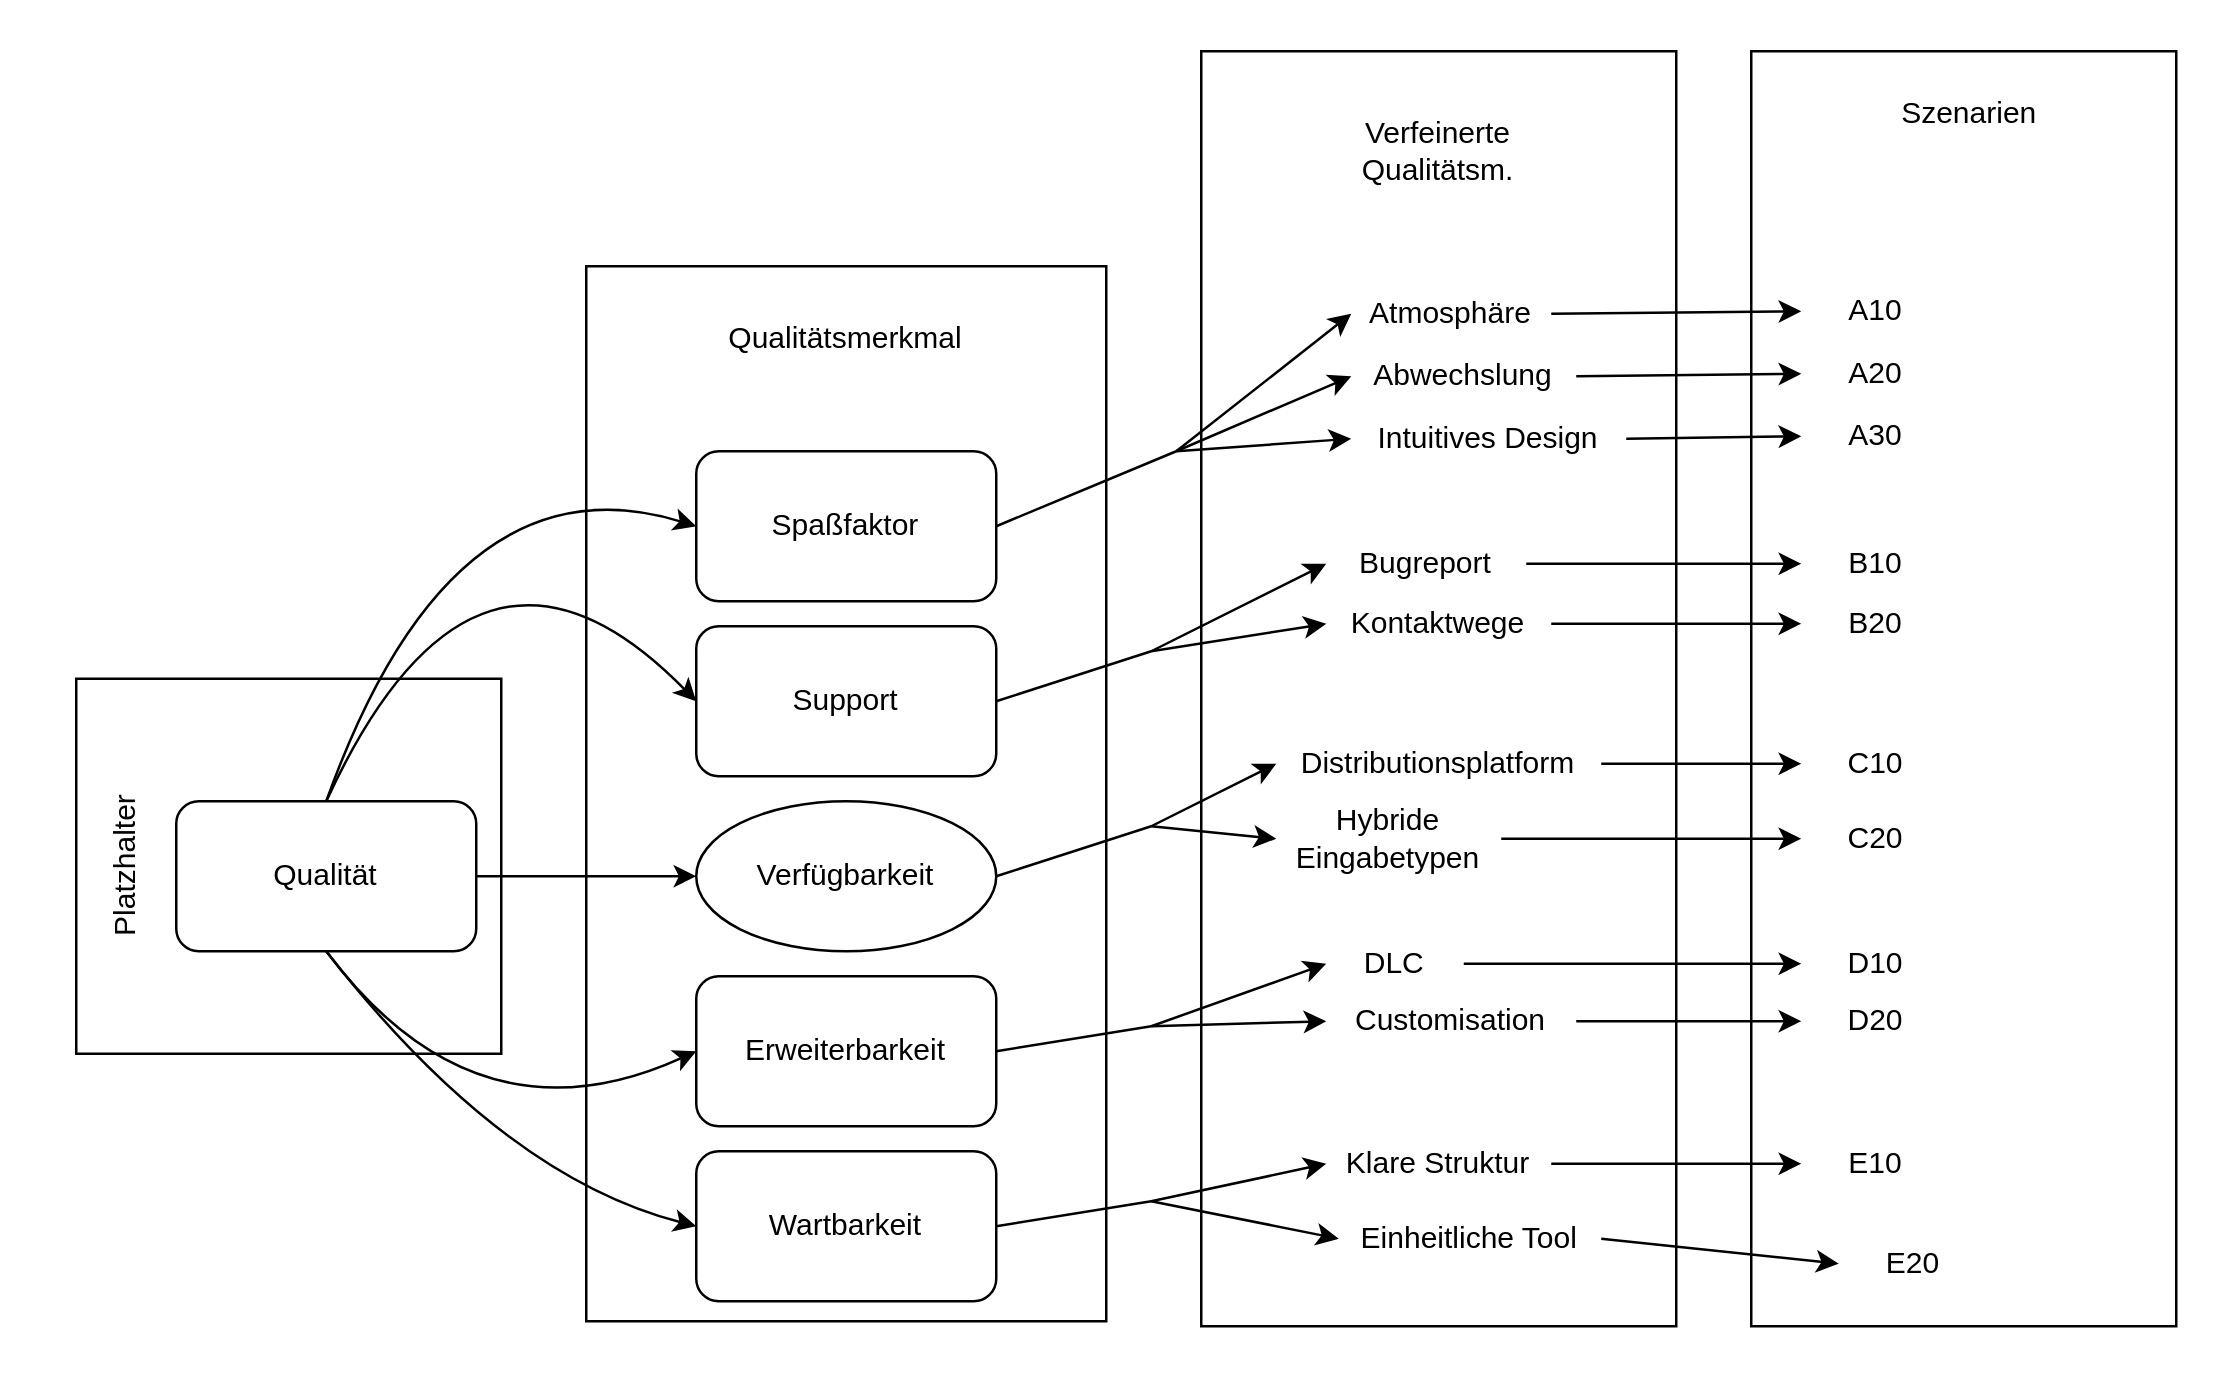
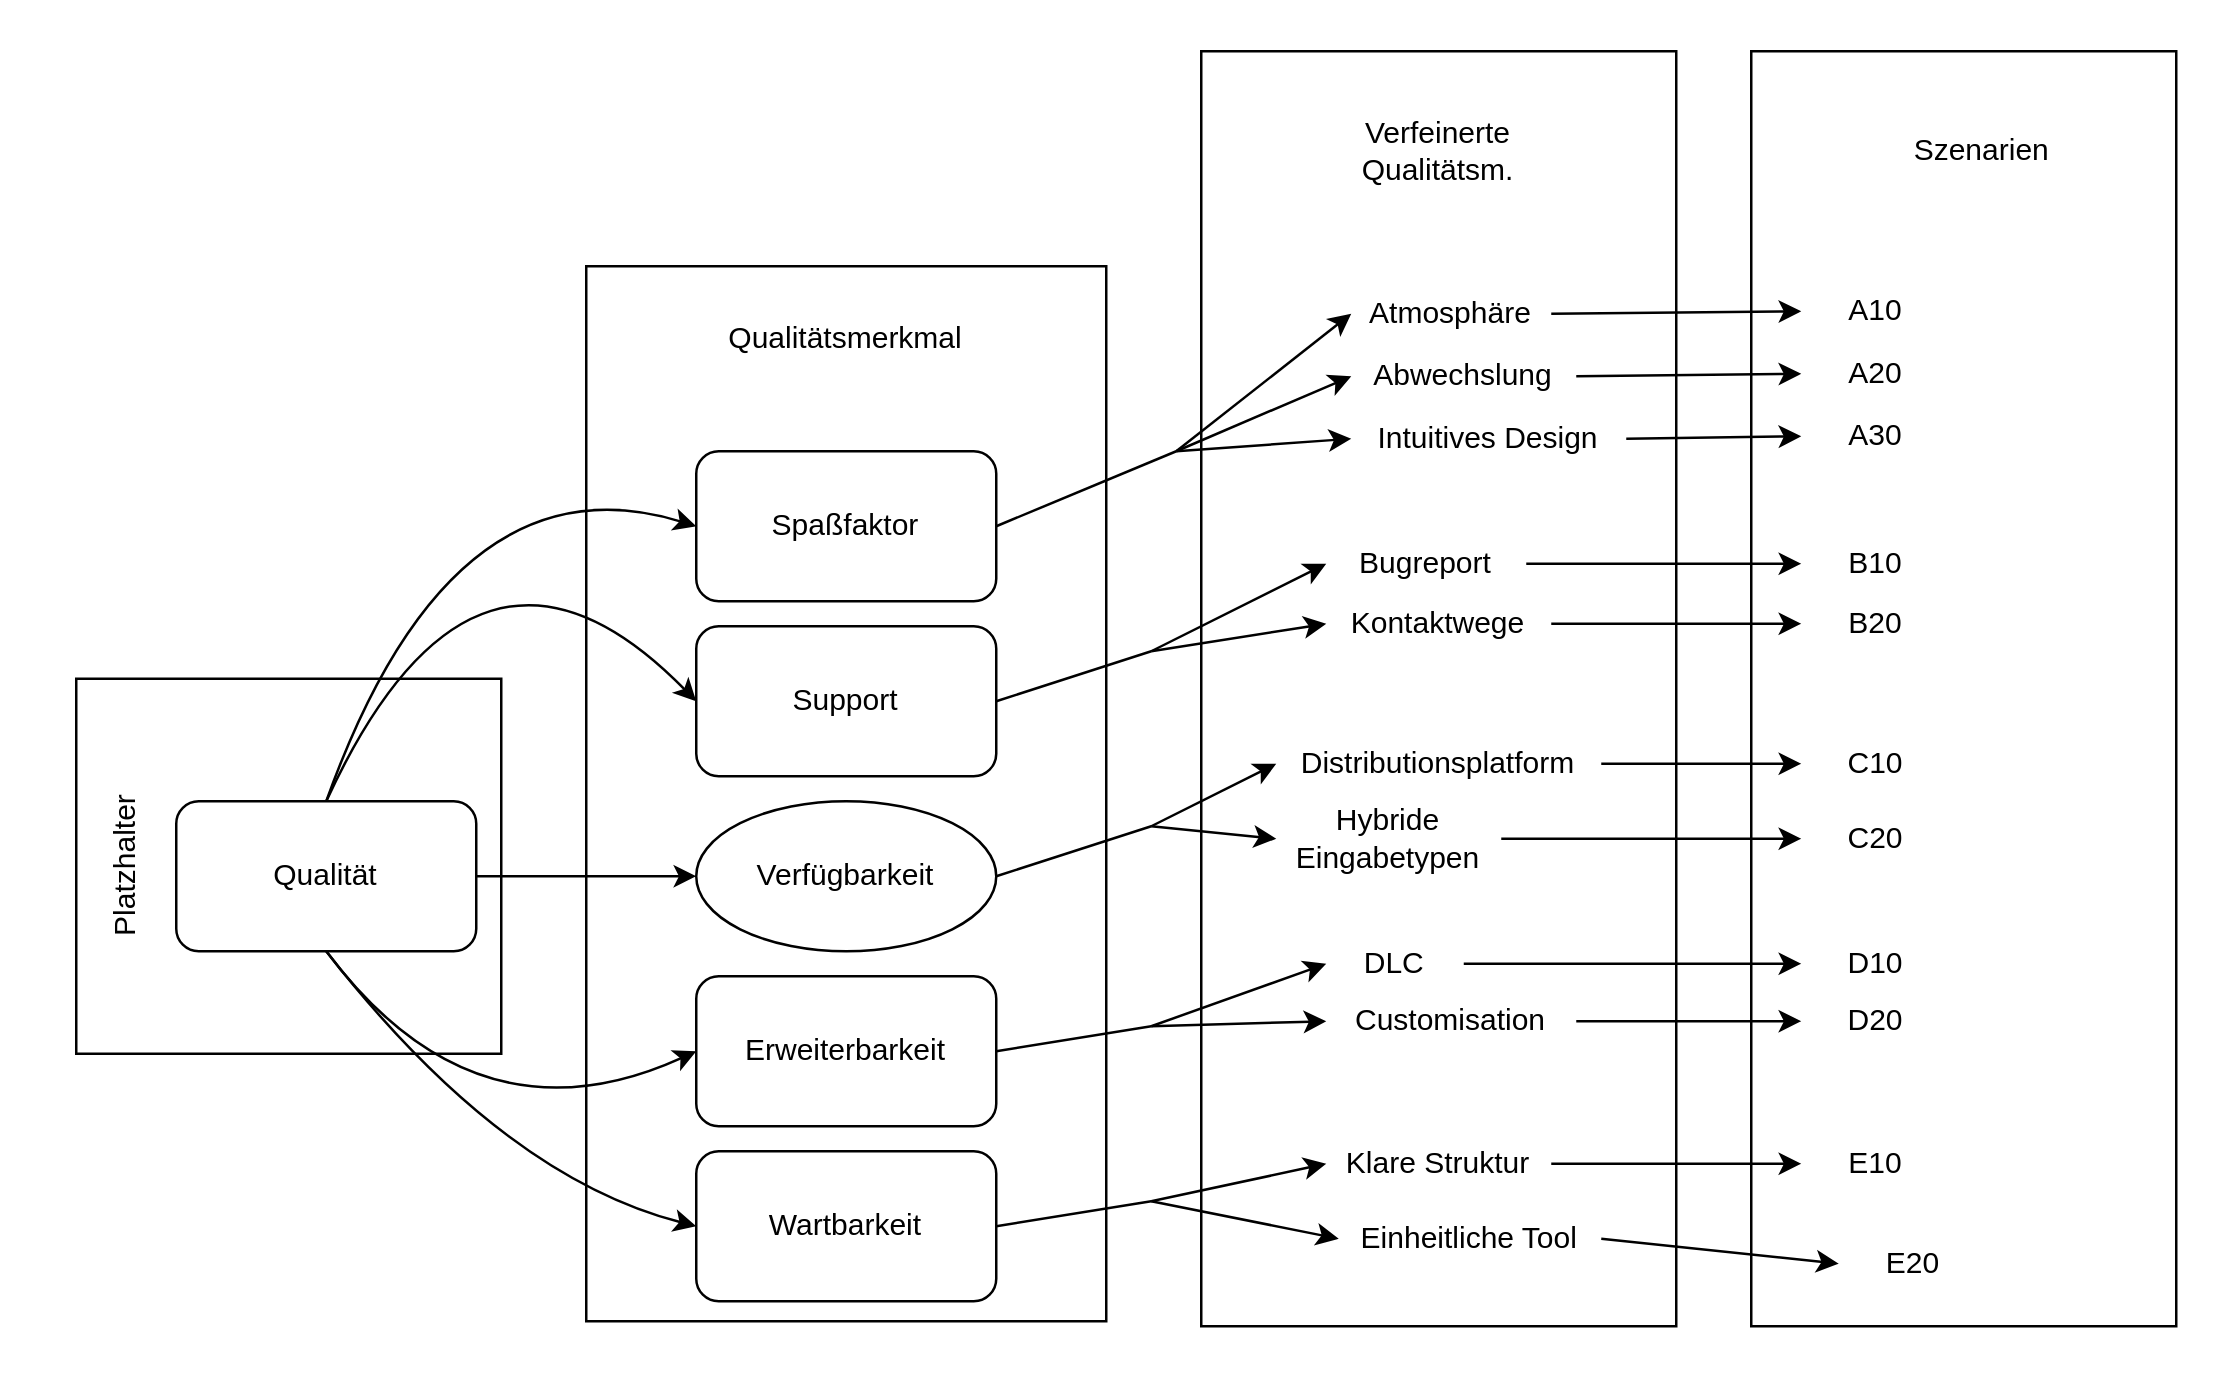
node "Szenarien": moved (1970, 114) -> (1983, 151)
